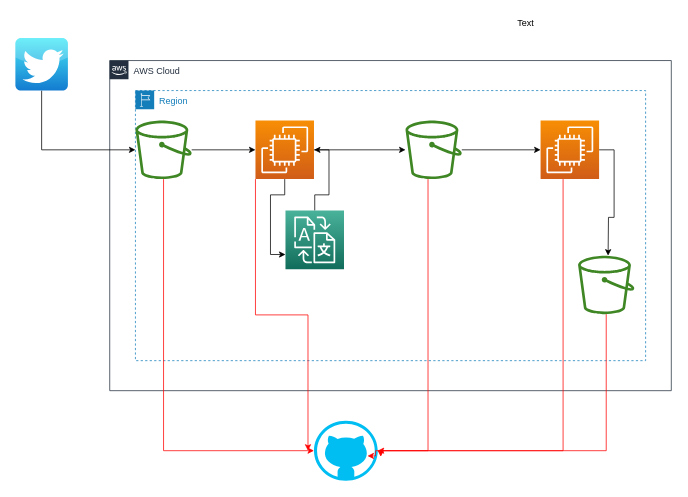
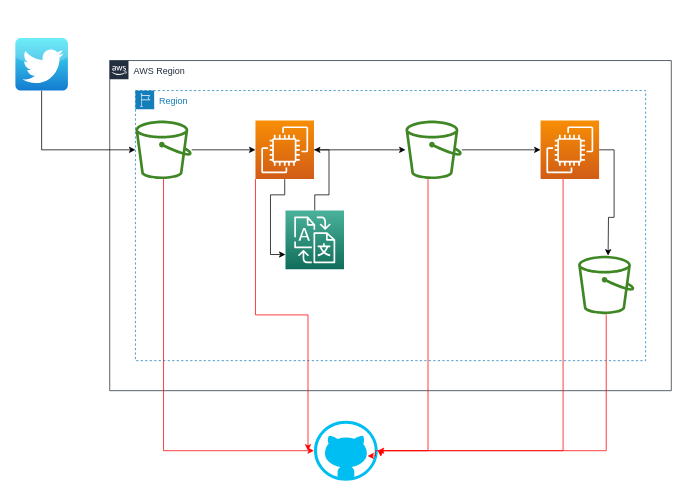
node "Text": removed
node "AWS Cloud": label "AWS Cloud" -> "AWS Region"
